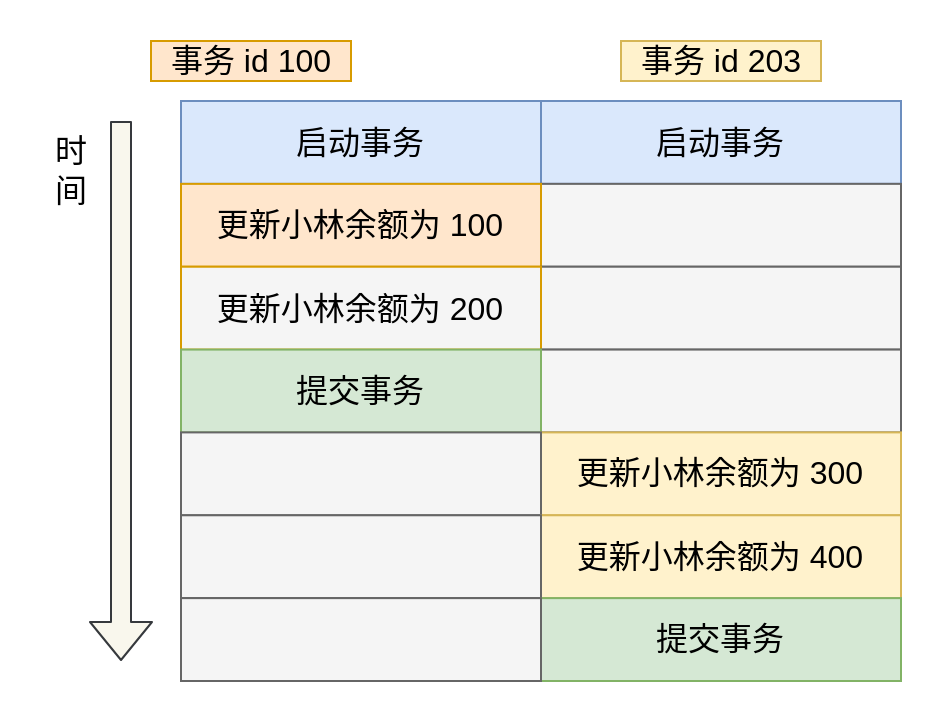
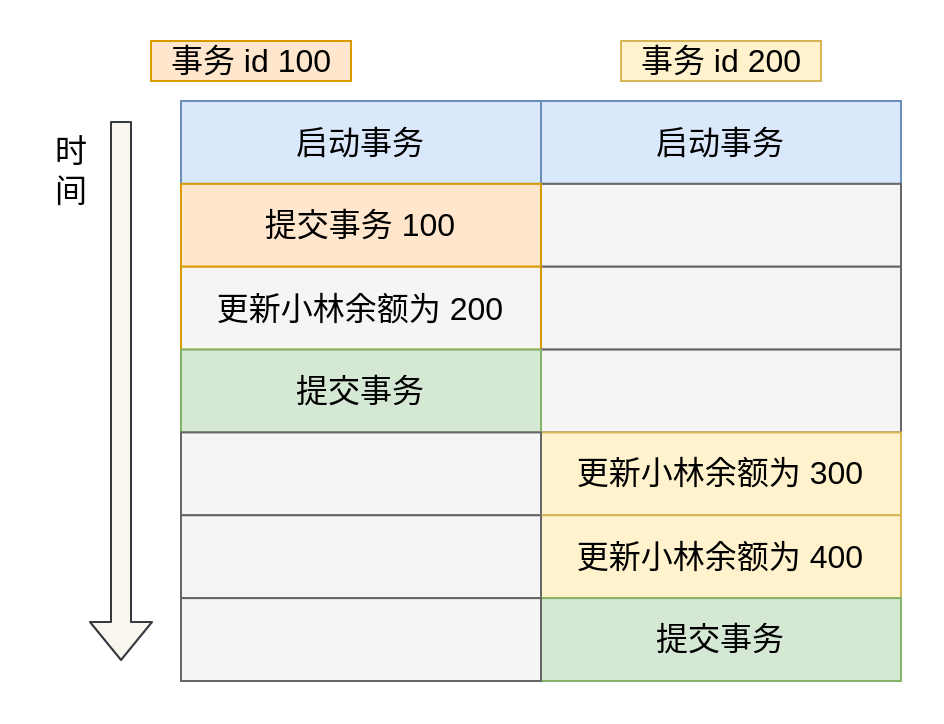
node "事务 id 203": label "事务 id 203" -> "事务 id 200"
node "更新小林余额为 100": label "更新小林余额为 100" -> "提交事务 100"
